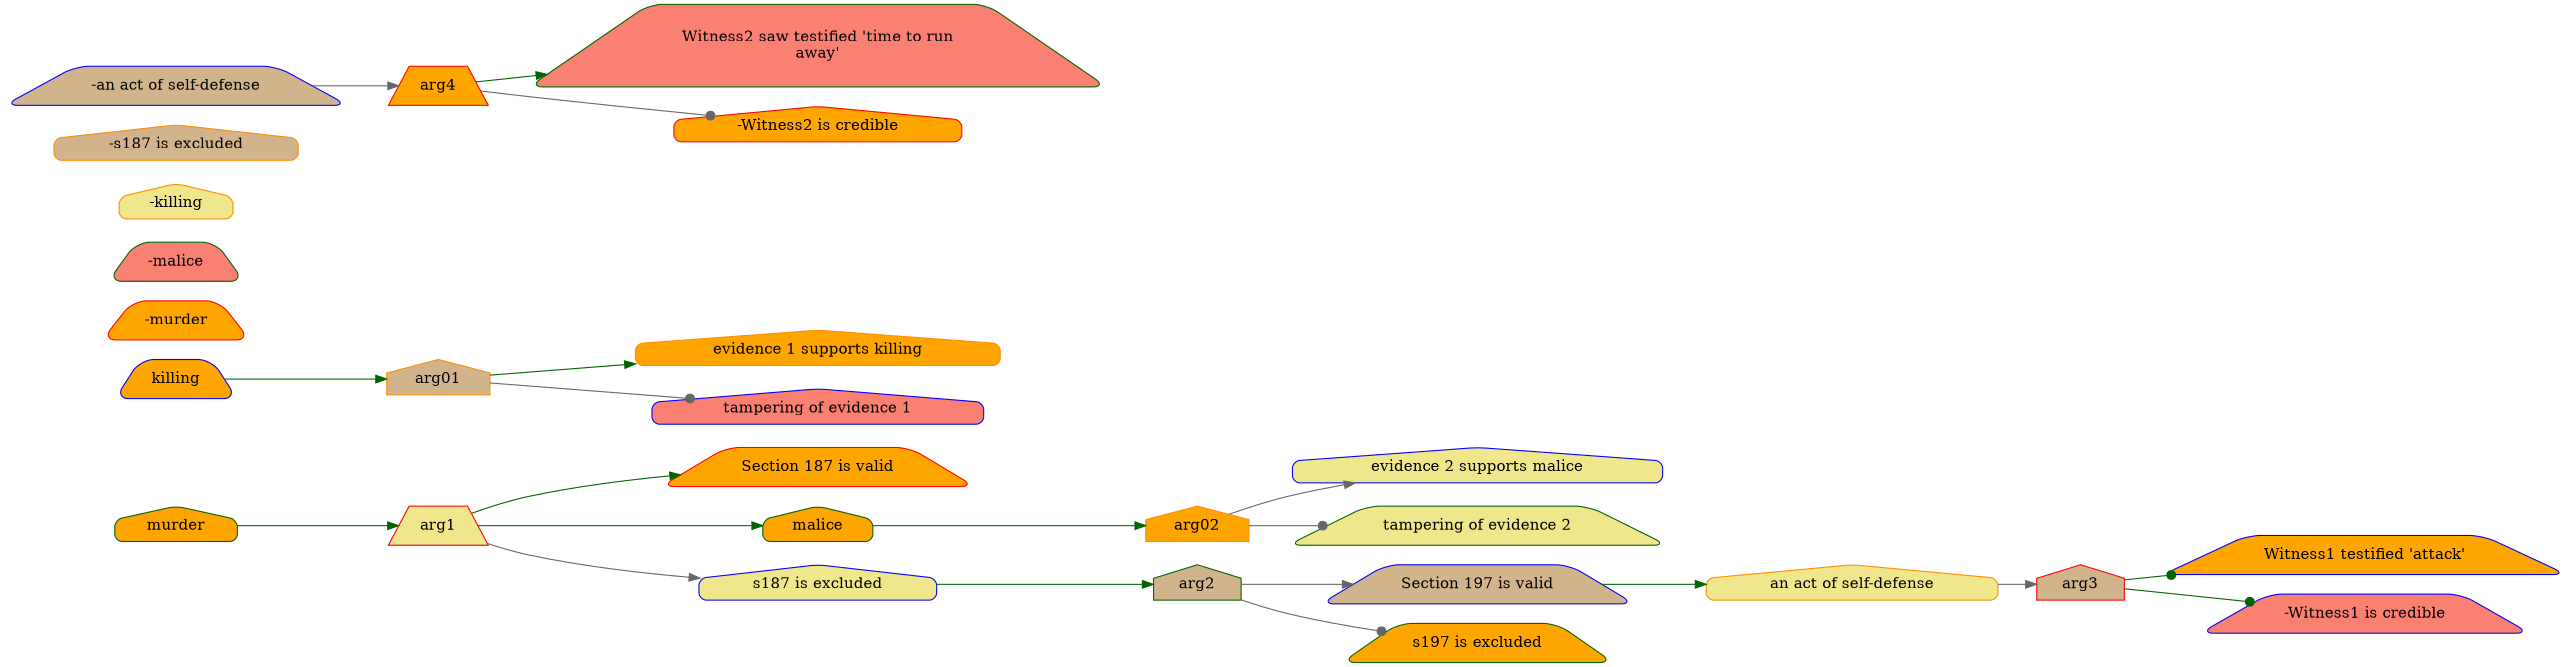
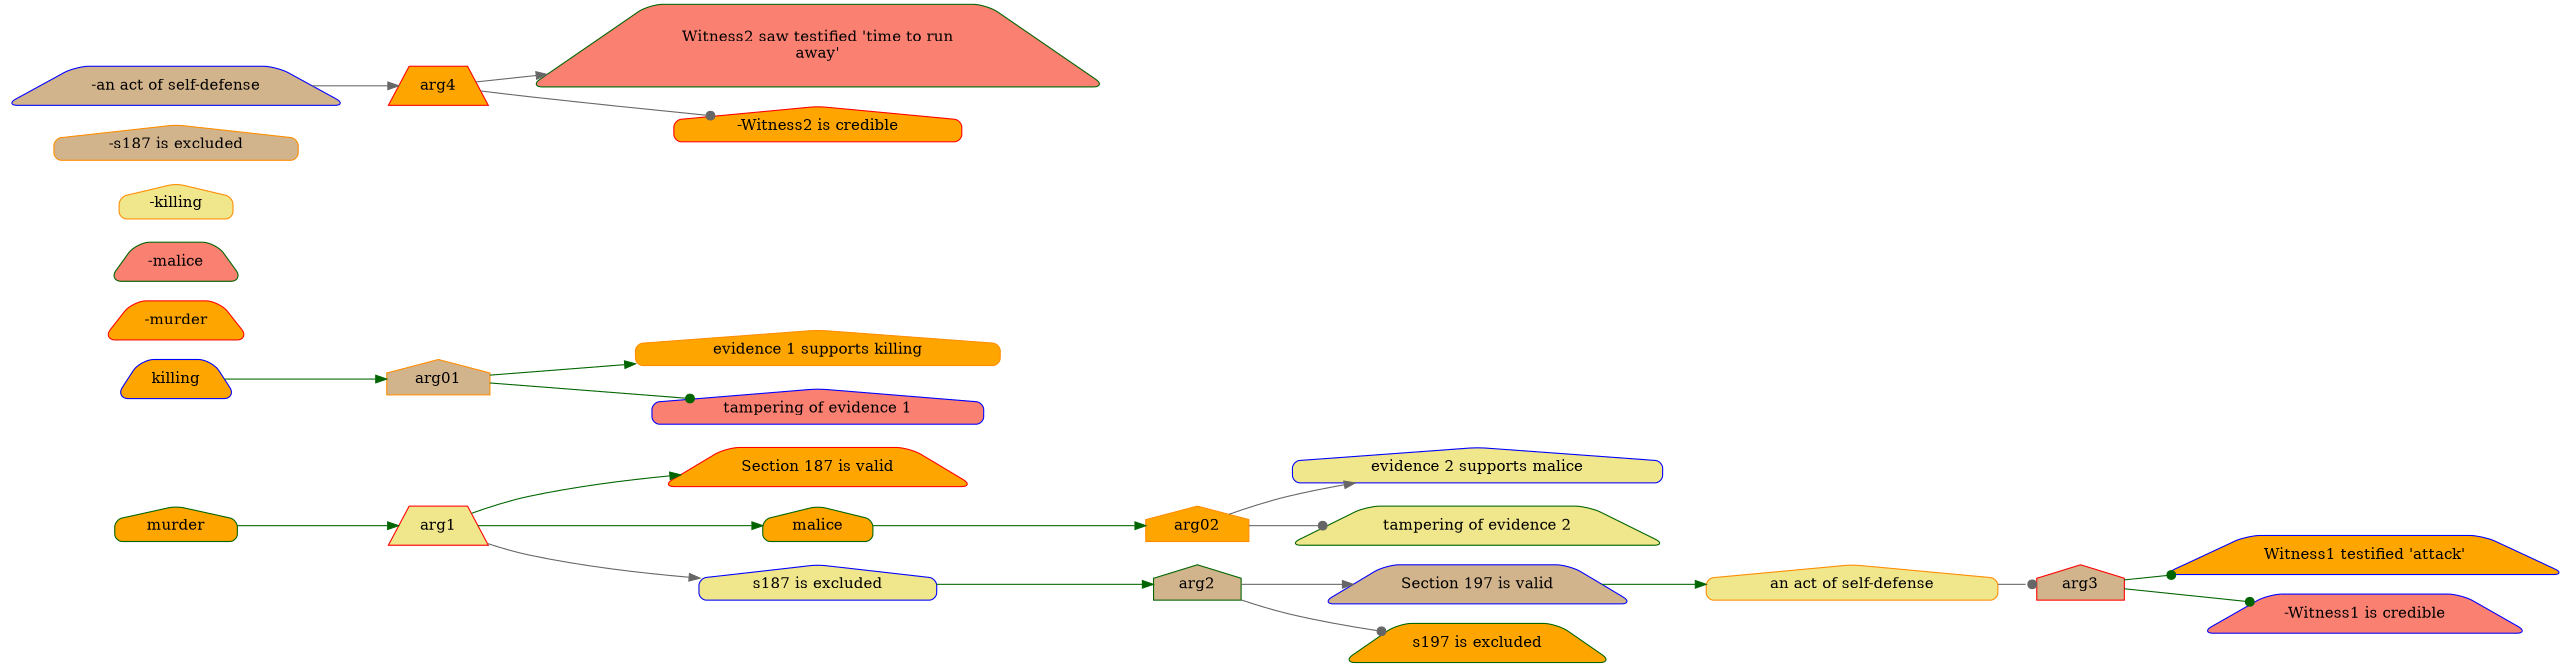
edge "arg4" -> "Witness2 saw testified 'time to run away'": color darkgreen -> gray40
edge "arg01" -> "tampering of evidence 1": color gray40 -> darkgreen
edge "an act of self-defense" -> "arg3": arrowhead normal -> dot
